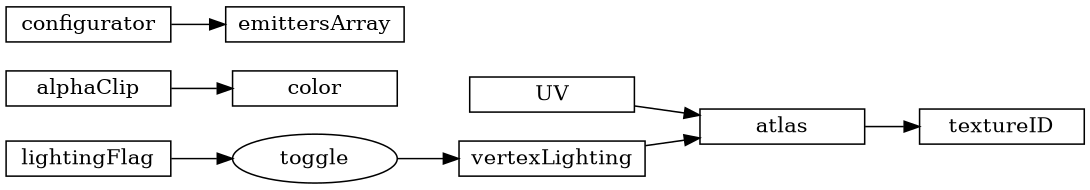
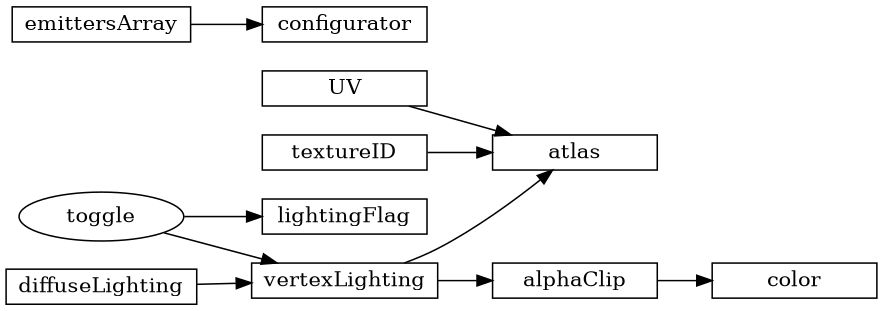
edge "configurator" -> "emittersArray": reversed
edge "atlas" -> "textureID": reversed
edge "lightingFlag" -> "toggle": reversed
edge "vertexLighting" -> "alphaClip": added
node "diffuseLighting": added
